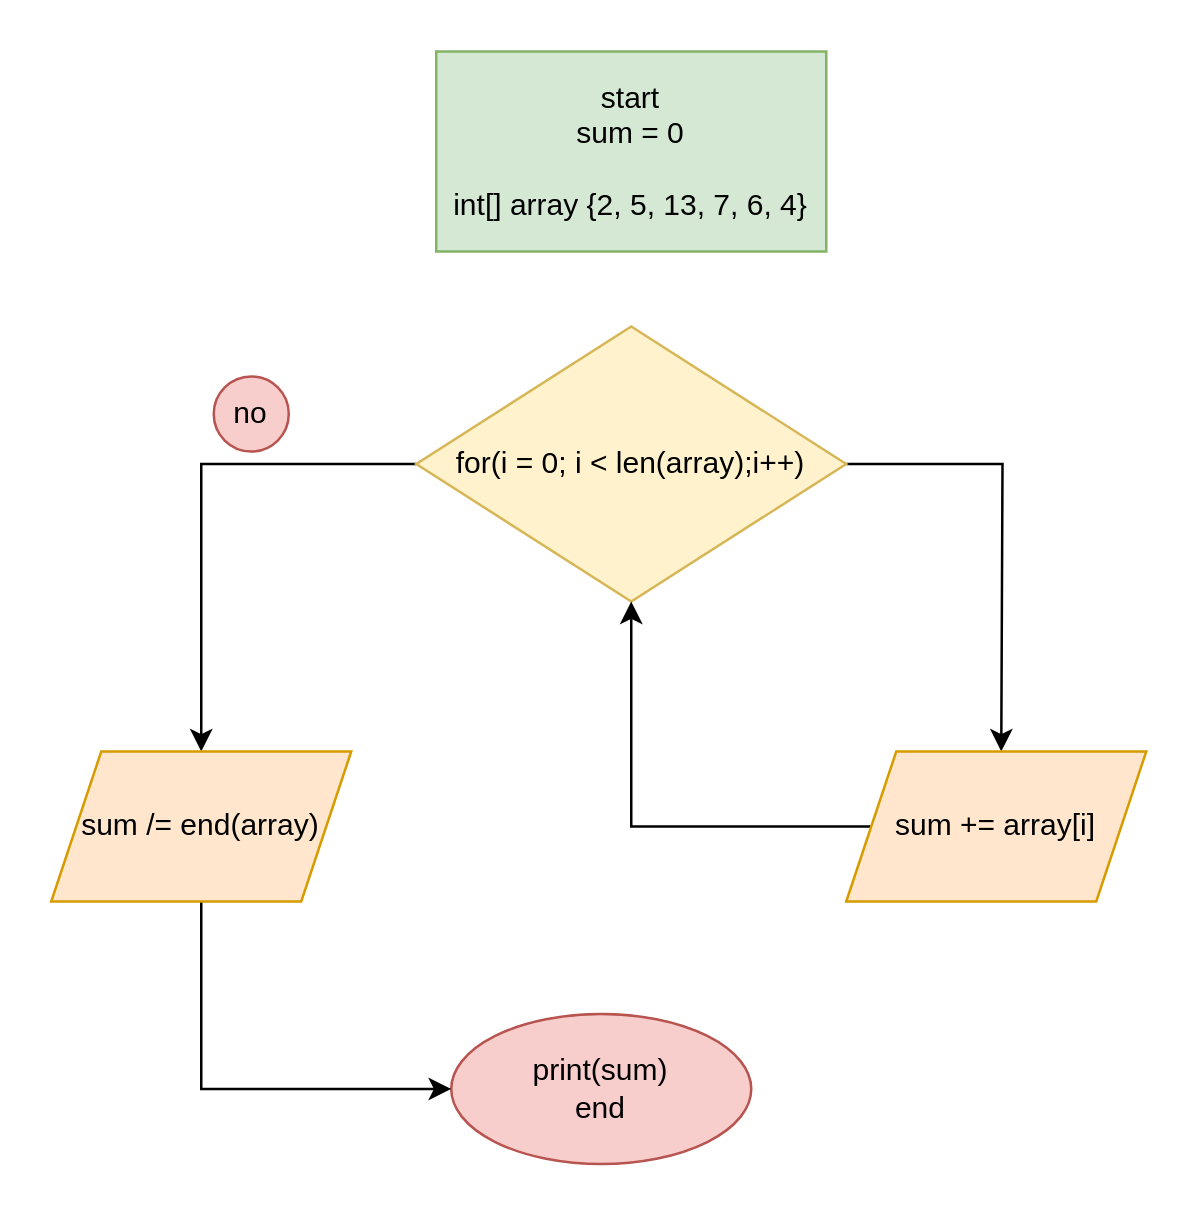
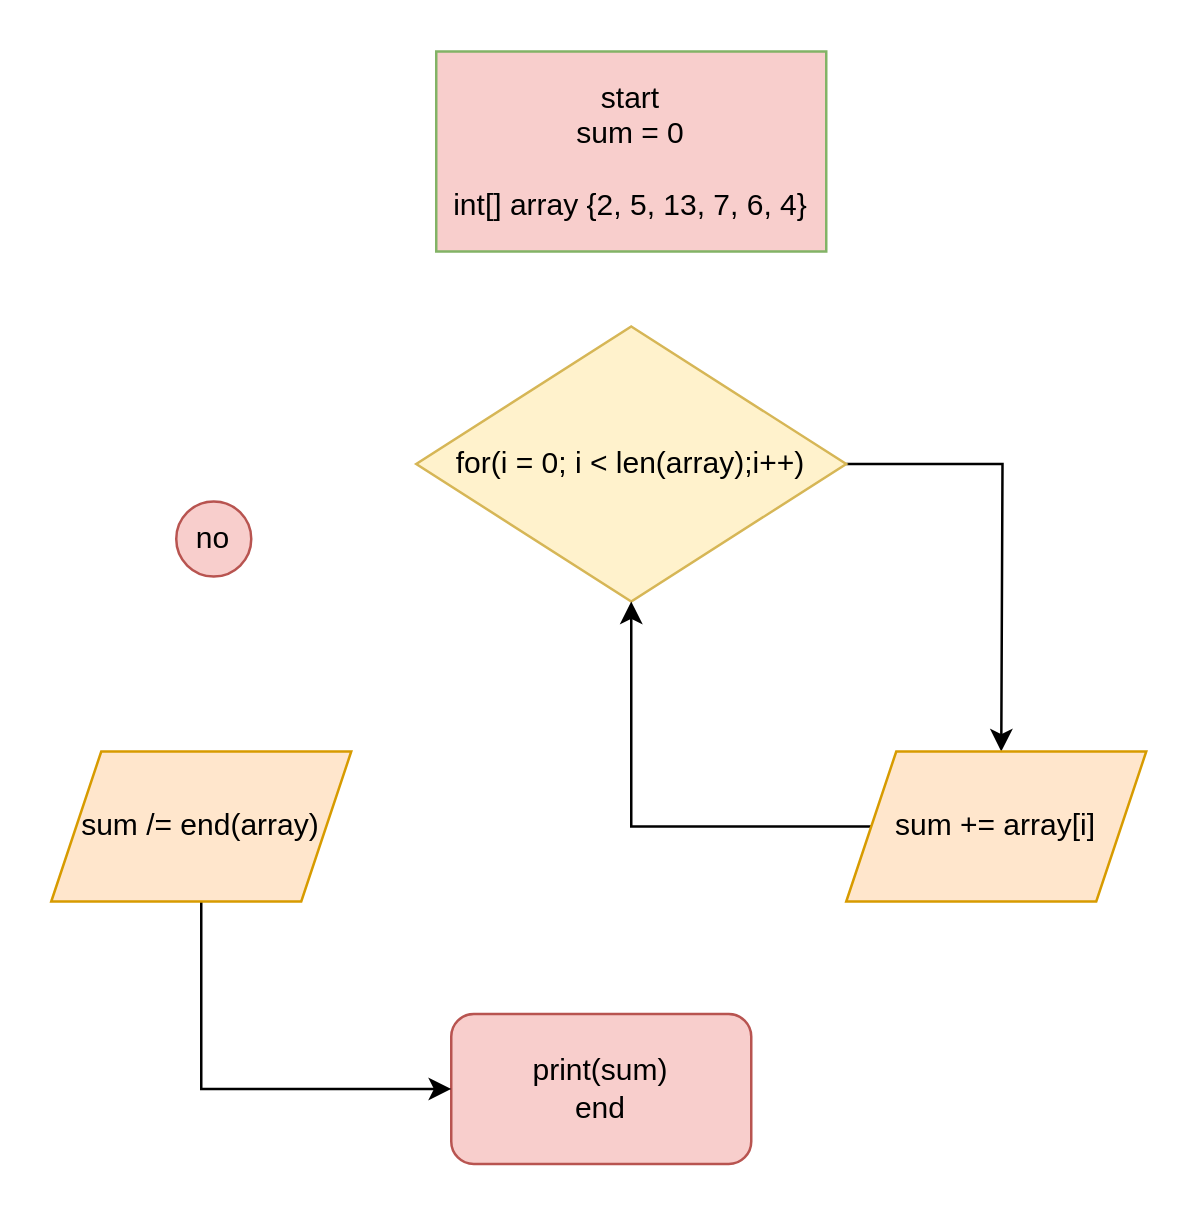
node "start sum = 0 int[] array {2, 5, 13, 7, 6, 4}": fillcolor #d5e8d4 -> #f8cecc
node "no": moved (251, 414) -> (214, 539)
edge "for(i = 0; i < len(array);i++)" -> "sum /= end(array)": removed
node "print(sum) end": shape ellipse -> rounded rectangle
